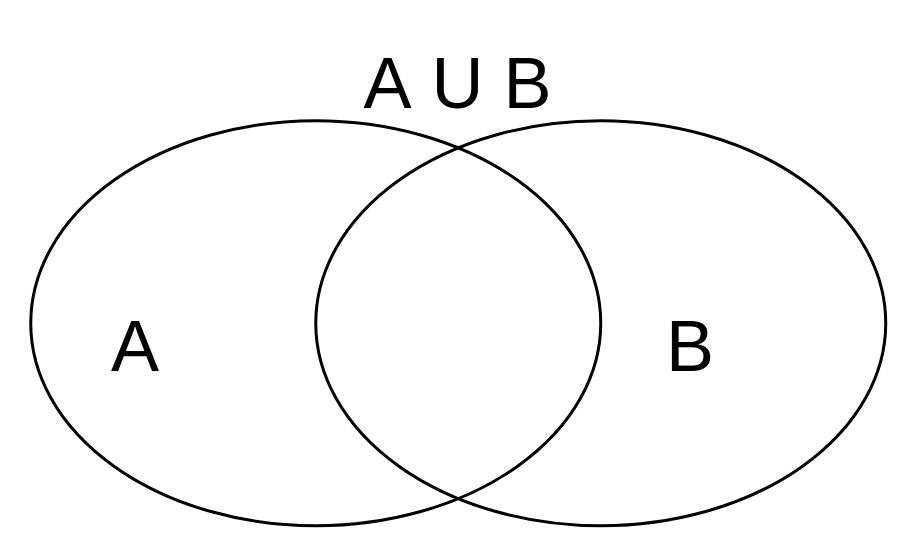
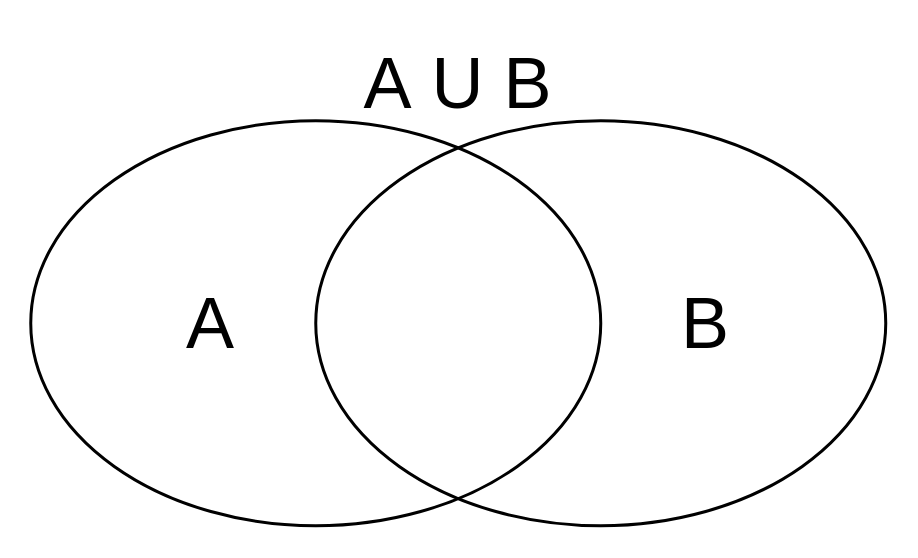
node "A": moved (136, 346) -> (211, 323)
node "B": moved (691, 346) -> (706, 323)
